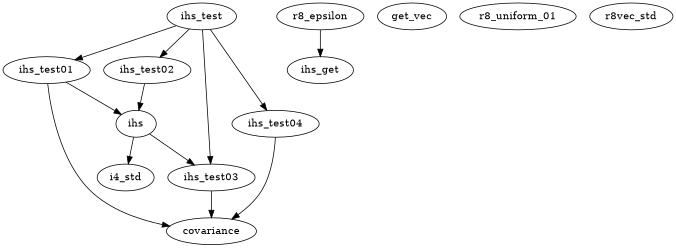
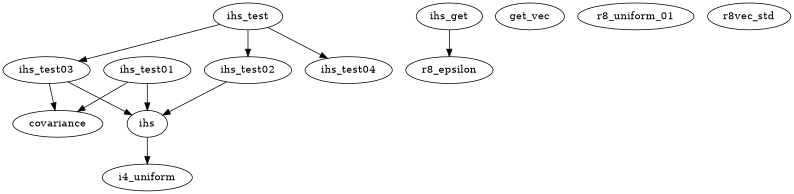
edge "r8_epsilon" -> "ihs_get": reversed
edge "ihs_test" -> "ihs_test01": removed
edge "ihs" -> "ihs_test03": reversed
node "i4_std": label "i4_std" -> "i4_uniform"
edge "ihs_test04" -> "covariance": removed
